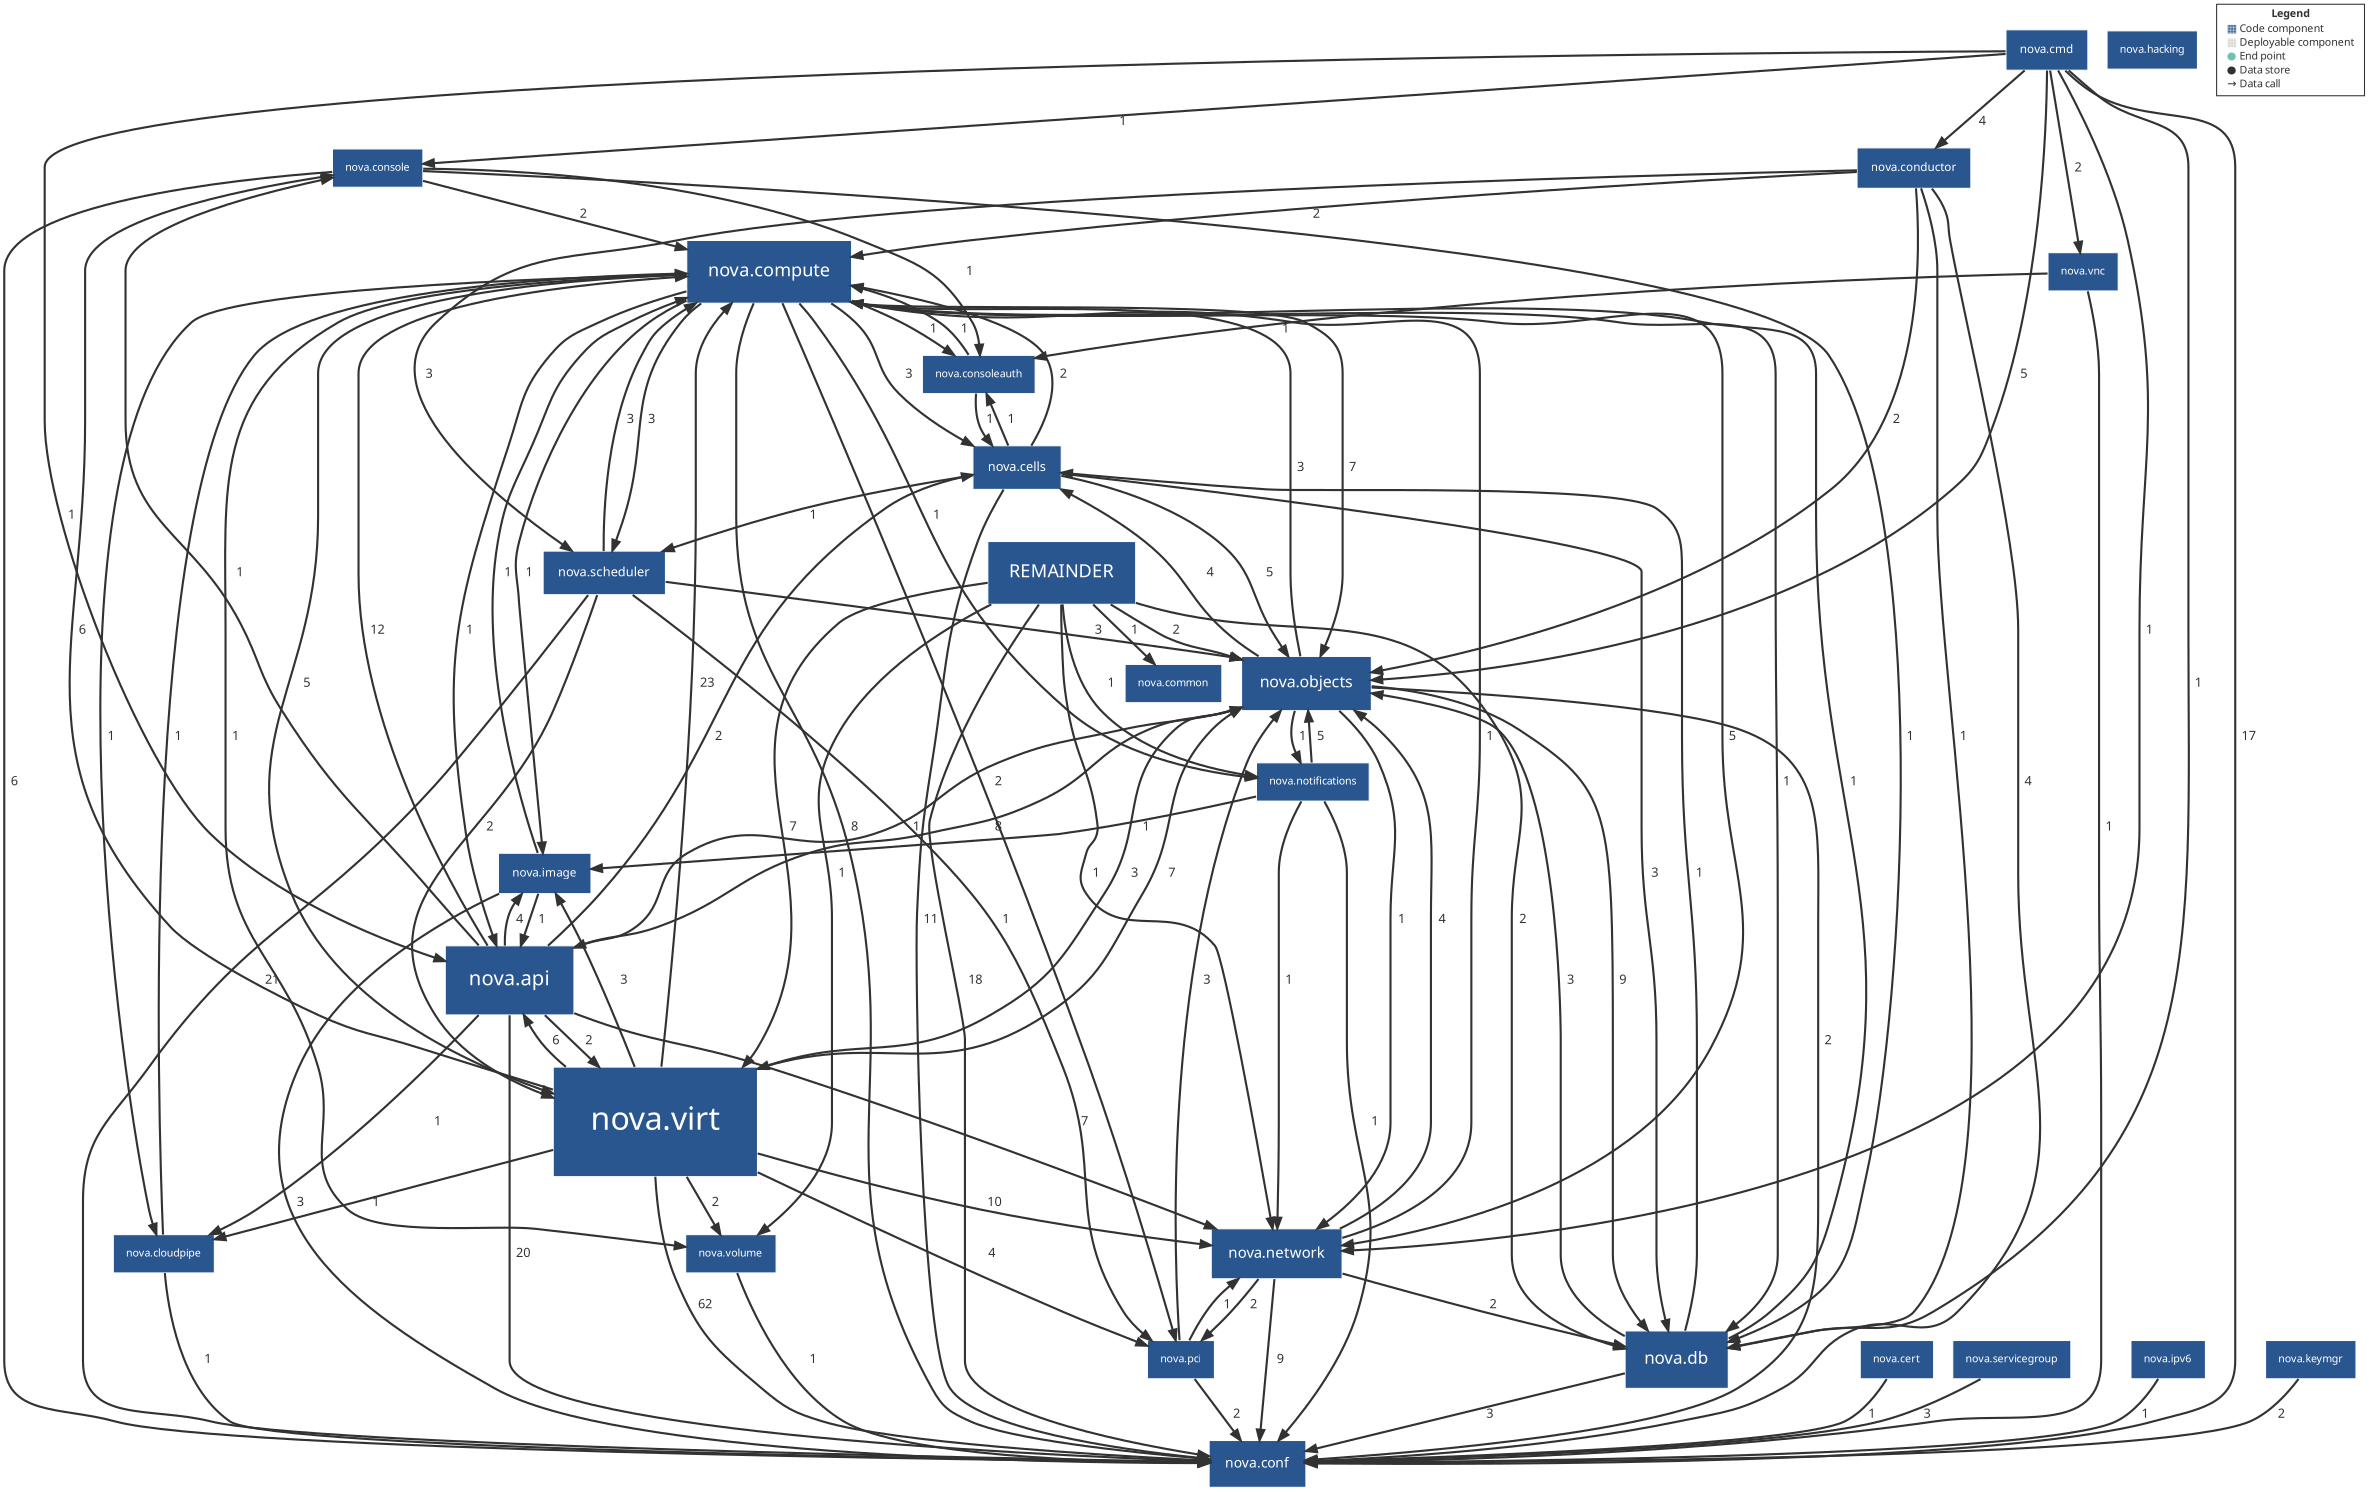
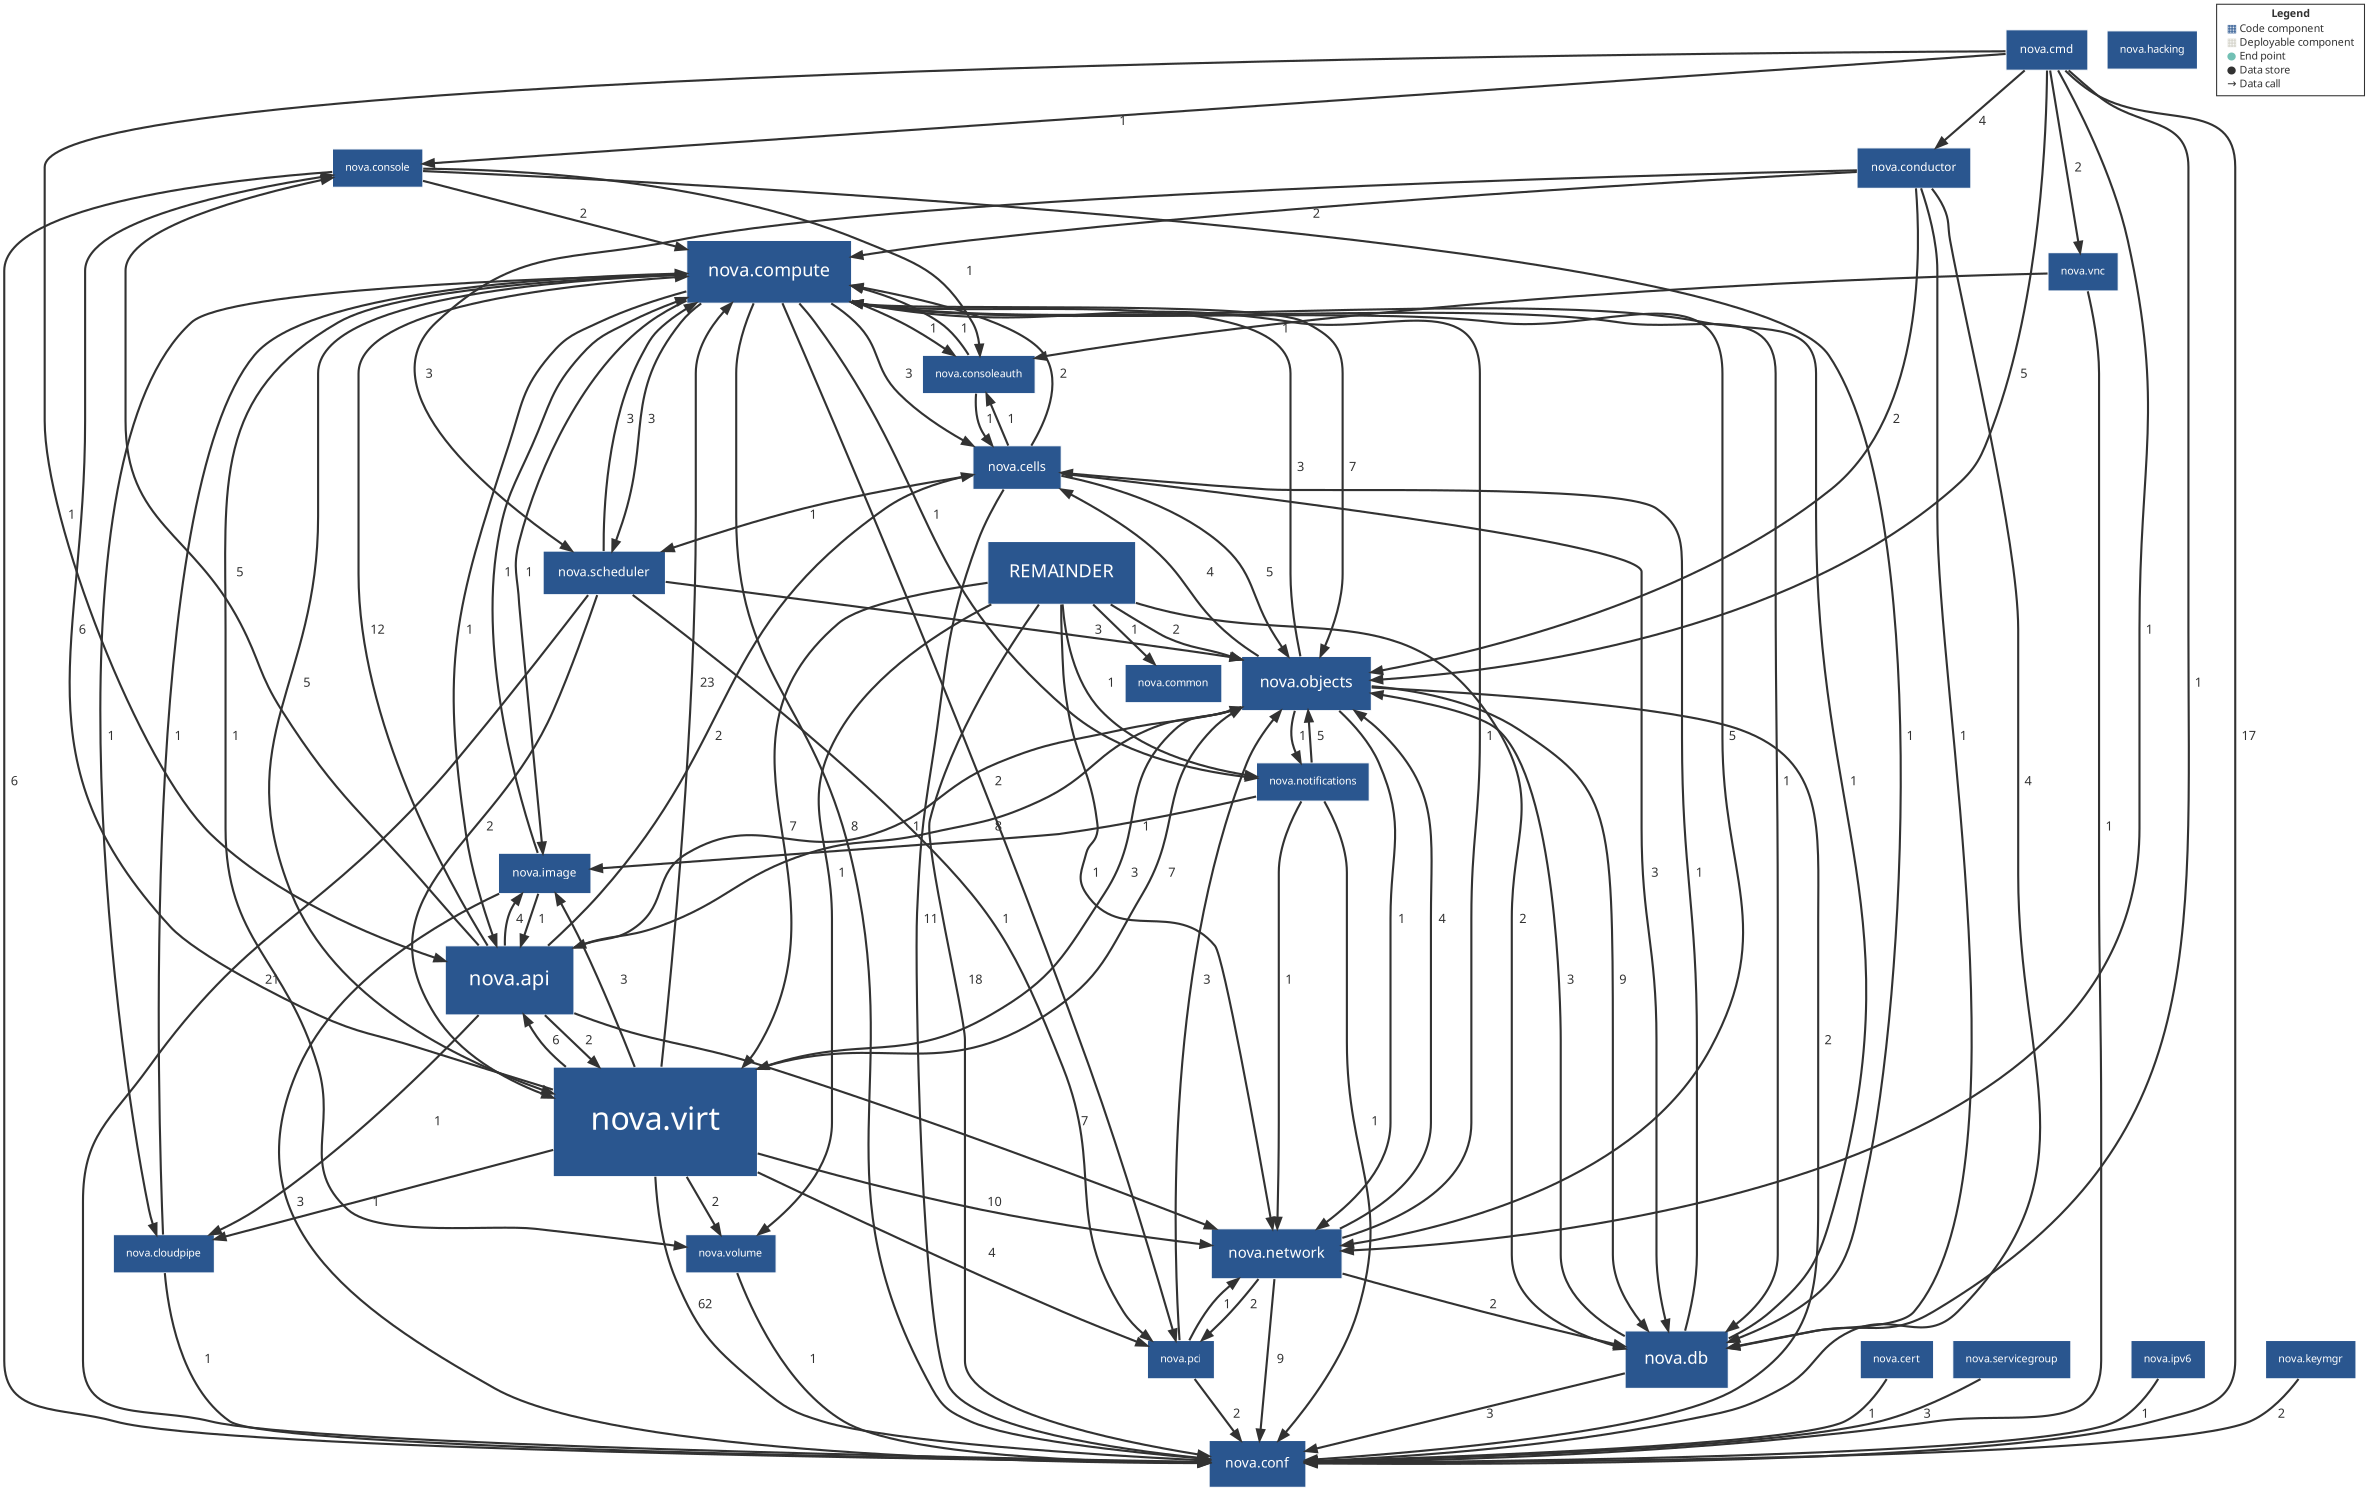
edge "nova.api" -> "nova.console": label "  1" -> "  5"
edge "nova.api" -> "nova.conf": removed, label "20"
